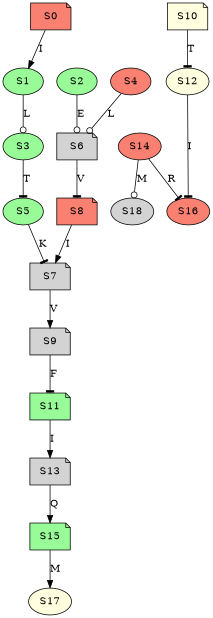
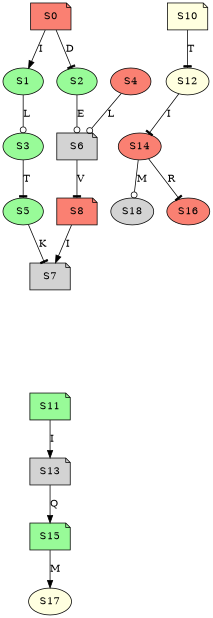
edge "S0" -> "S2": added, label "D"
edge "S12" -> "S16": now "S12" -> "S14"
node "S9": removed
